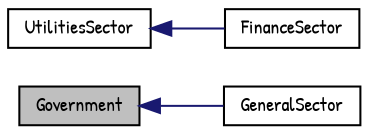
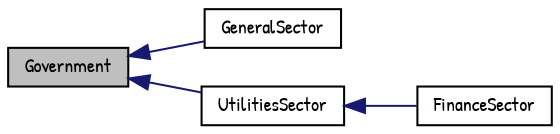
edge "UtilitiesSector" -> "Government": added
